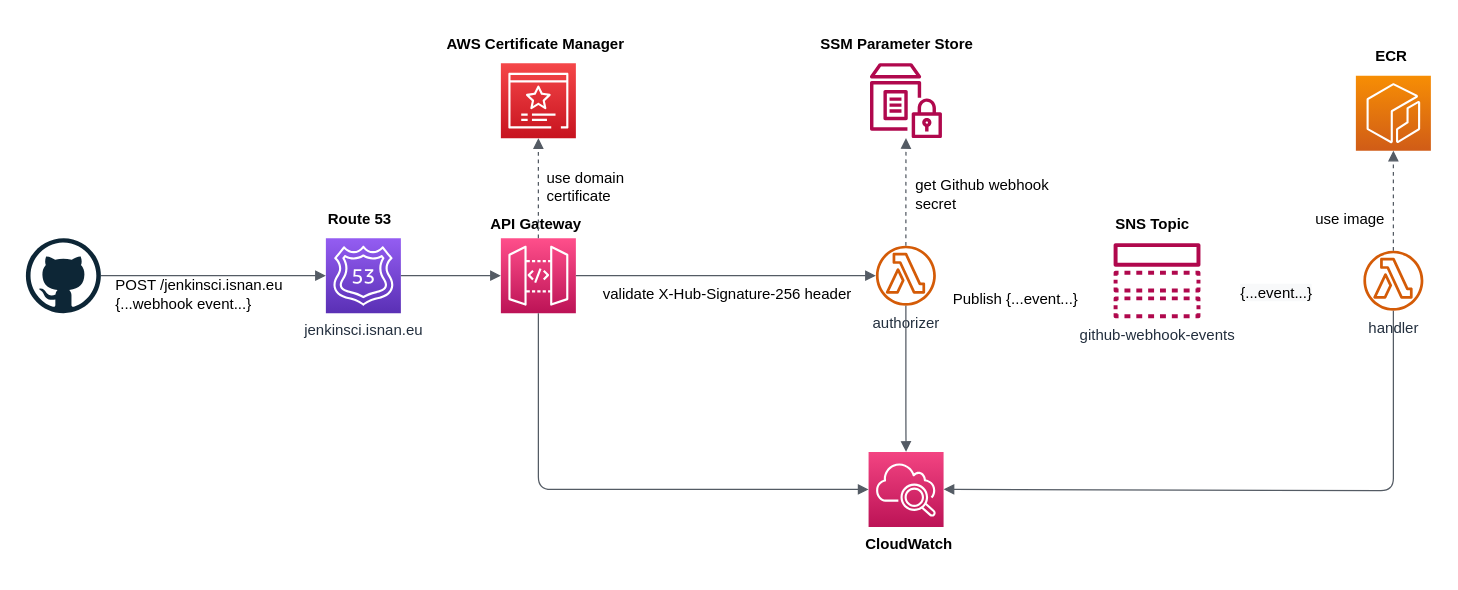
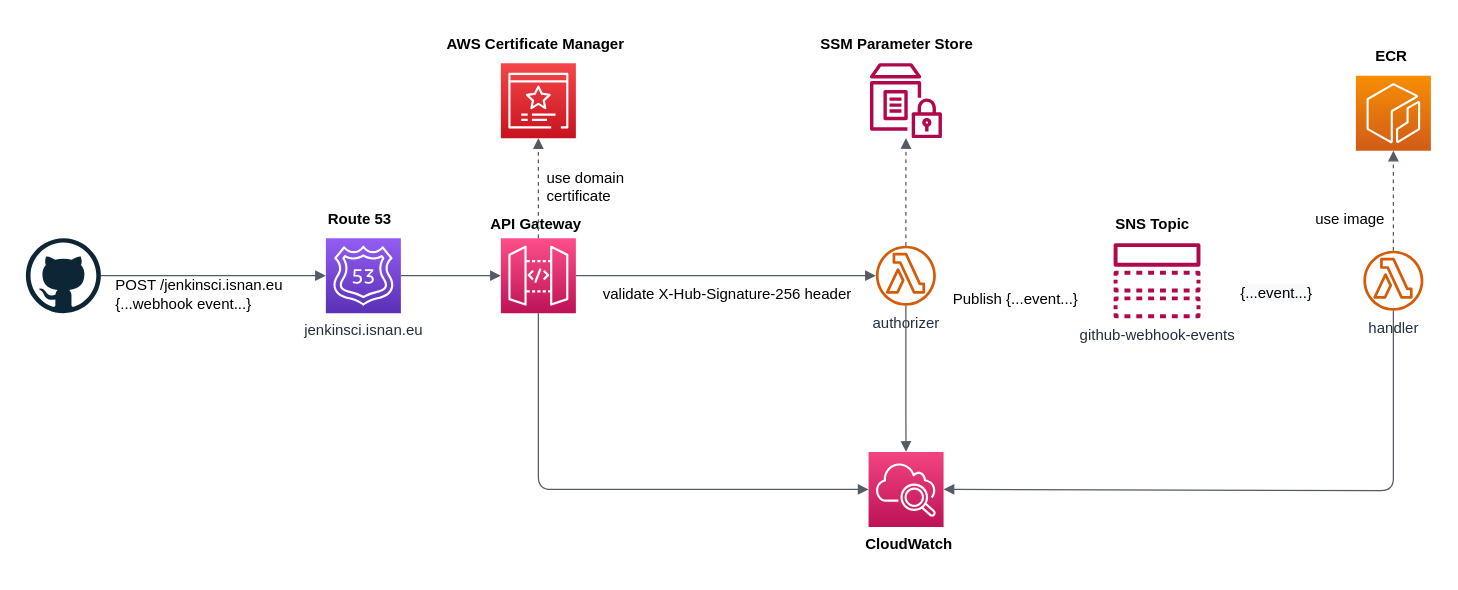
node "get Github webhook secret": removed
